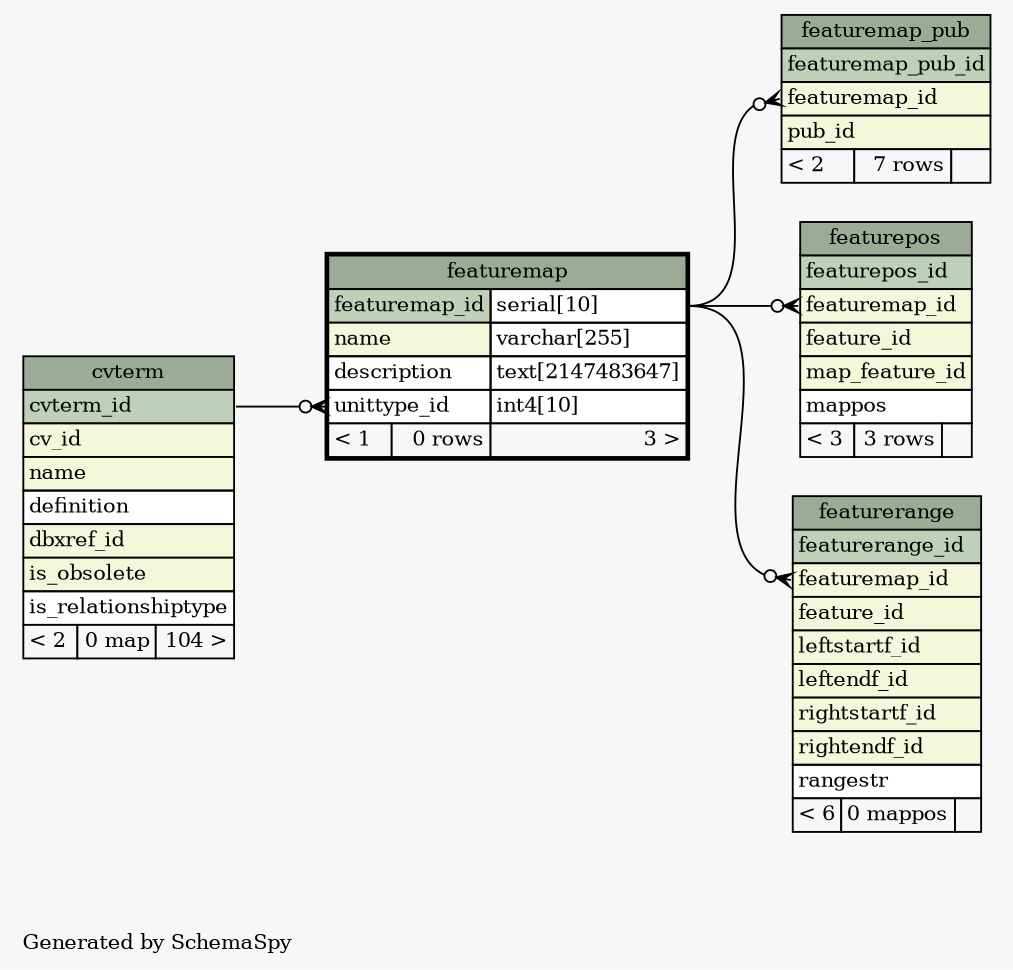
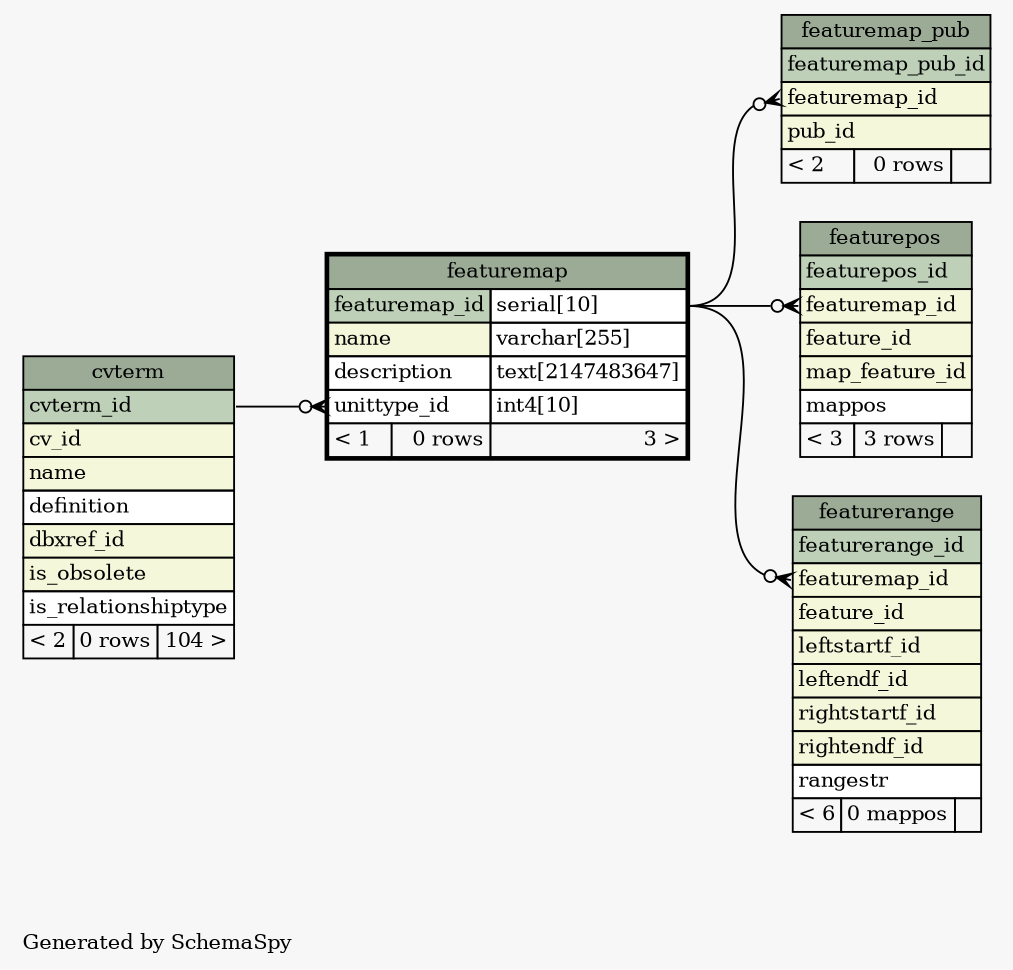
node "featuremap_pub": text "7 rows" -> "0 rows"
node "cvterm": text "0 map" -> "0 rows"
